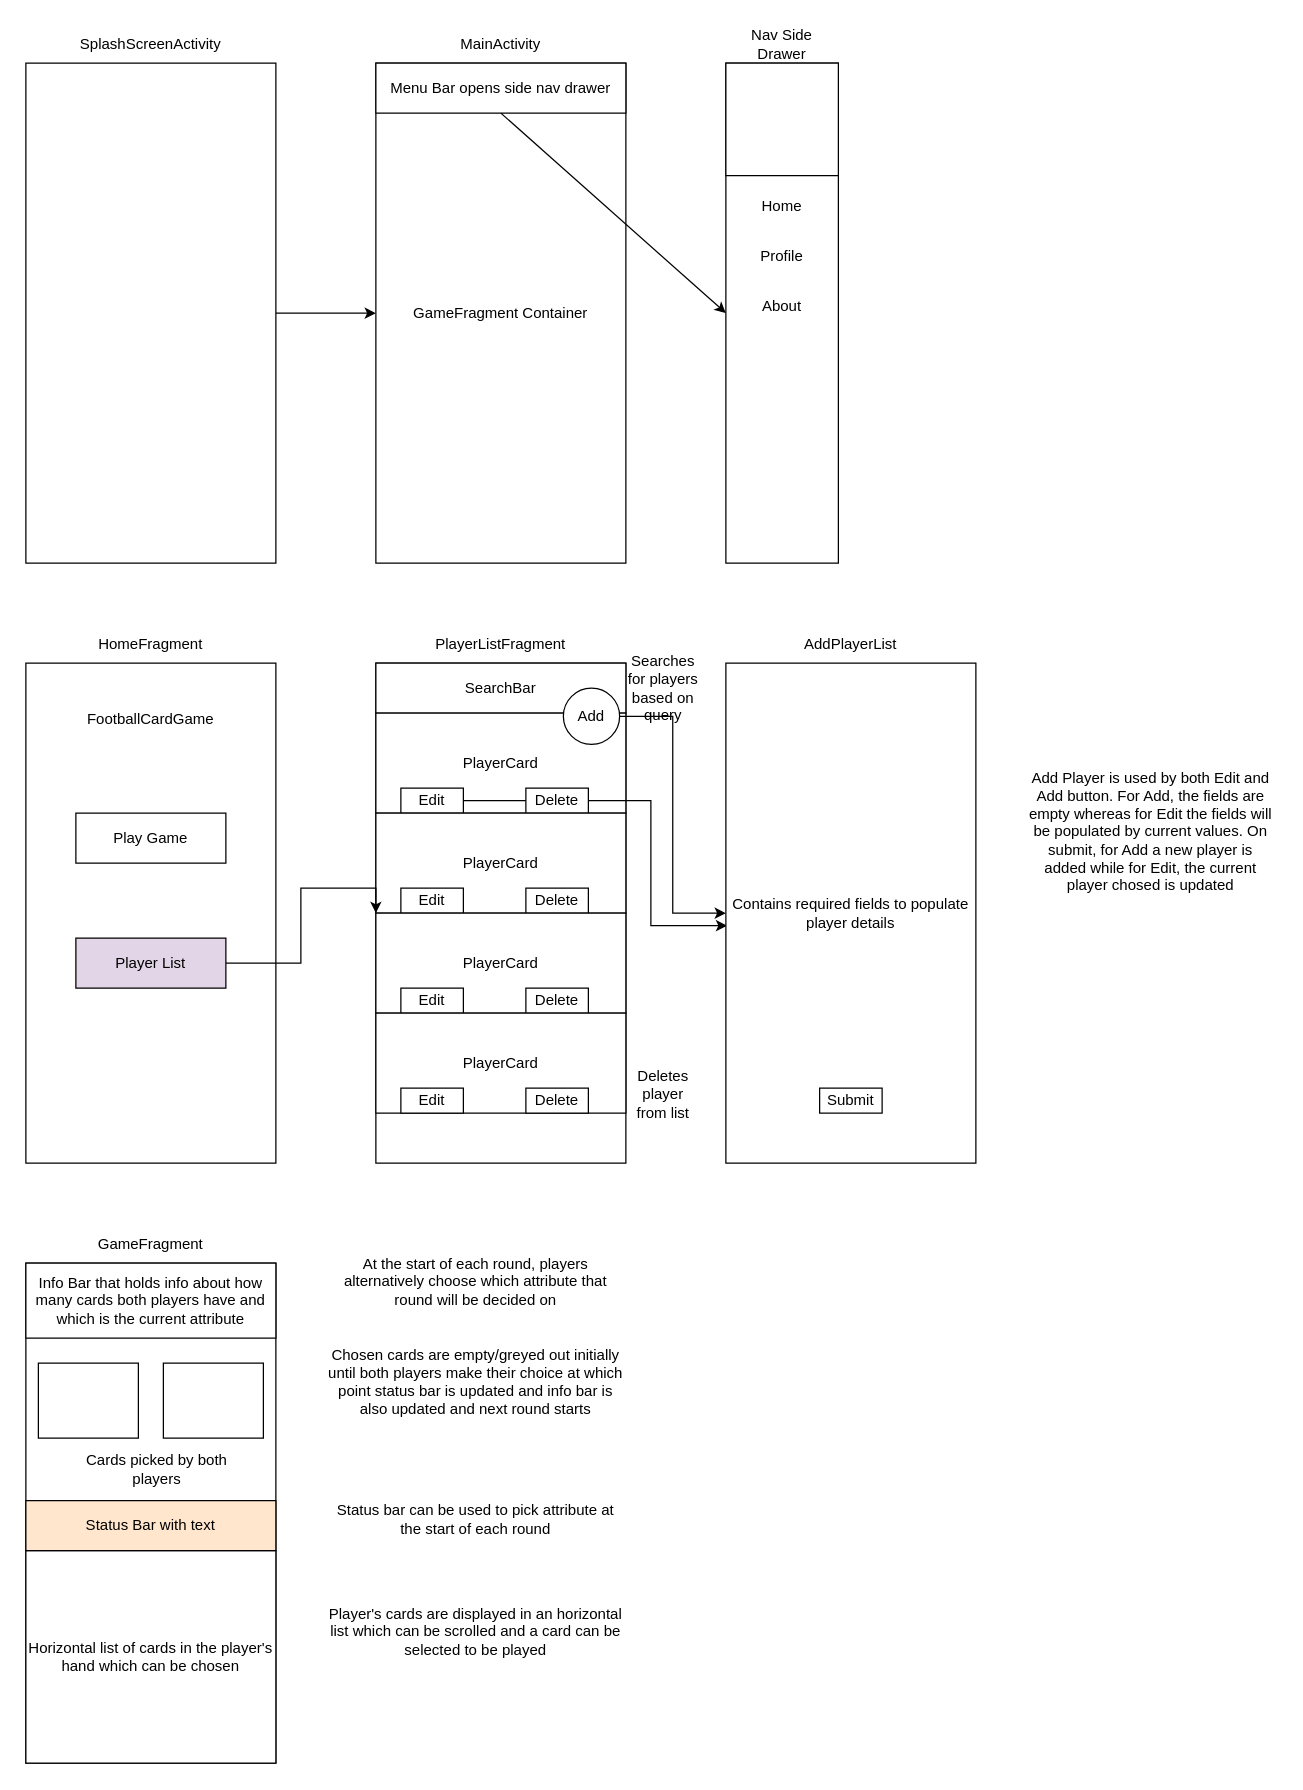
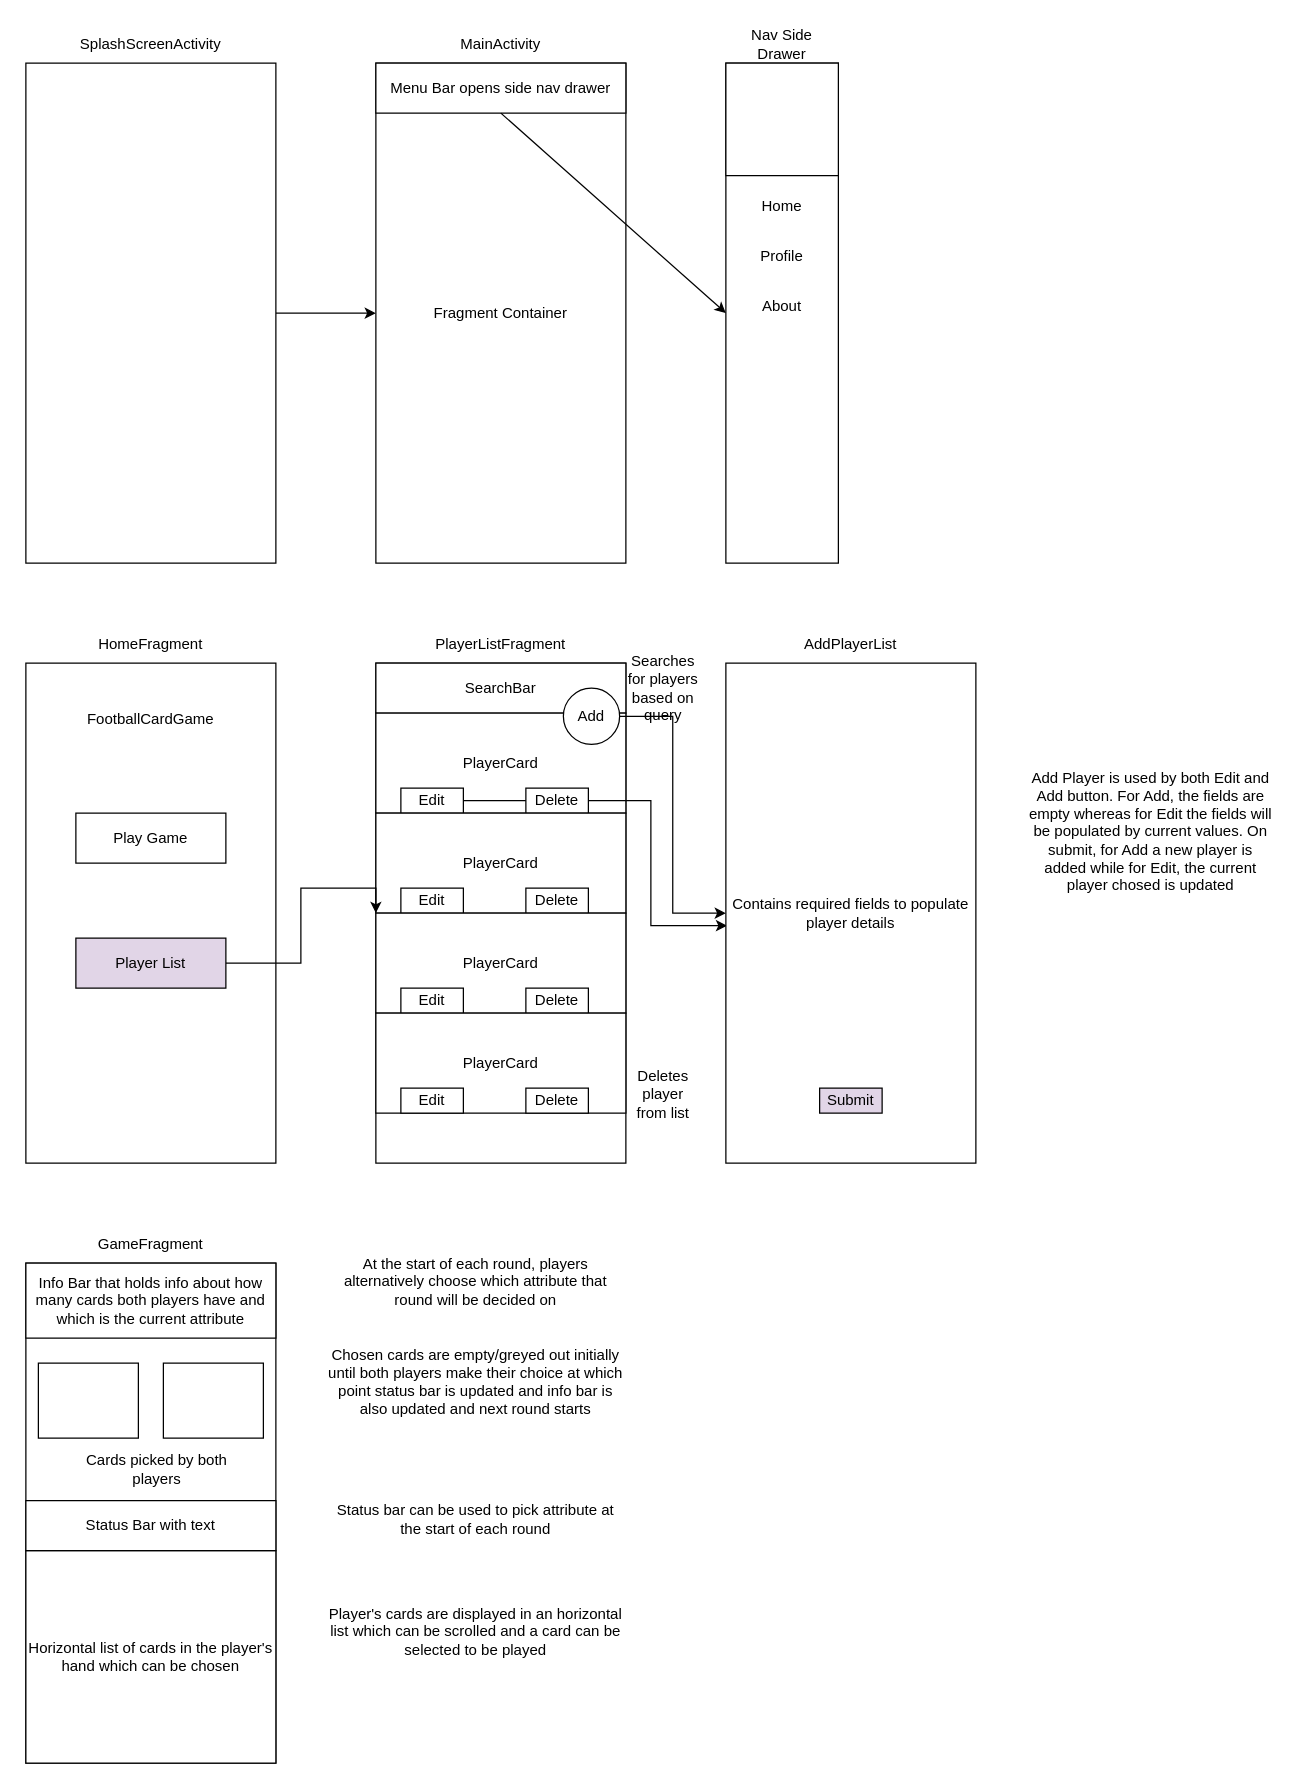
node "GameFragment Container": label "GameFragment Container" -> "Fragment Container"
node "Submit": fillcolor #ffffff -> #e1d5e7
node "Status Bar with text": fillcolor #ffe6cc -> #ffffff
